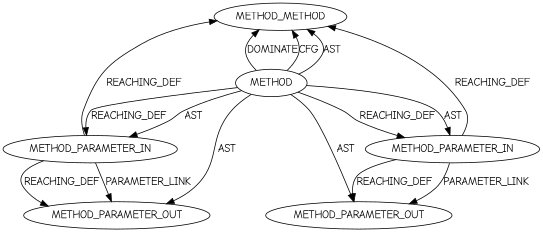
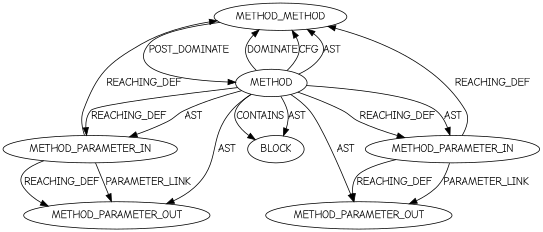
edge "METHOD_METHOD" -> "METHOD": added, label "POST_DOMINATE"
node "BLOCK": added
